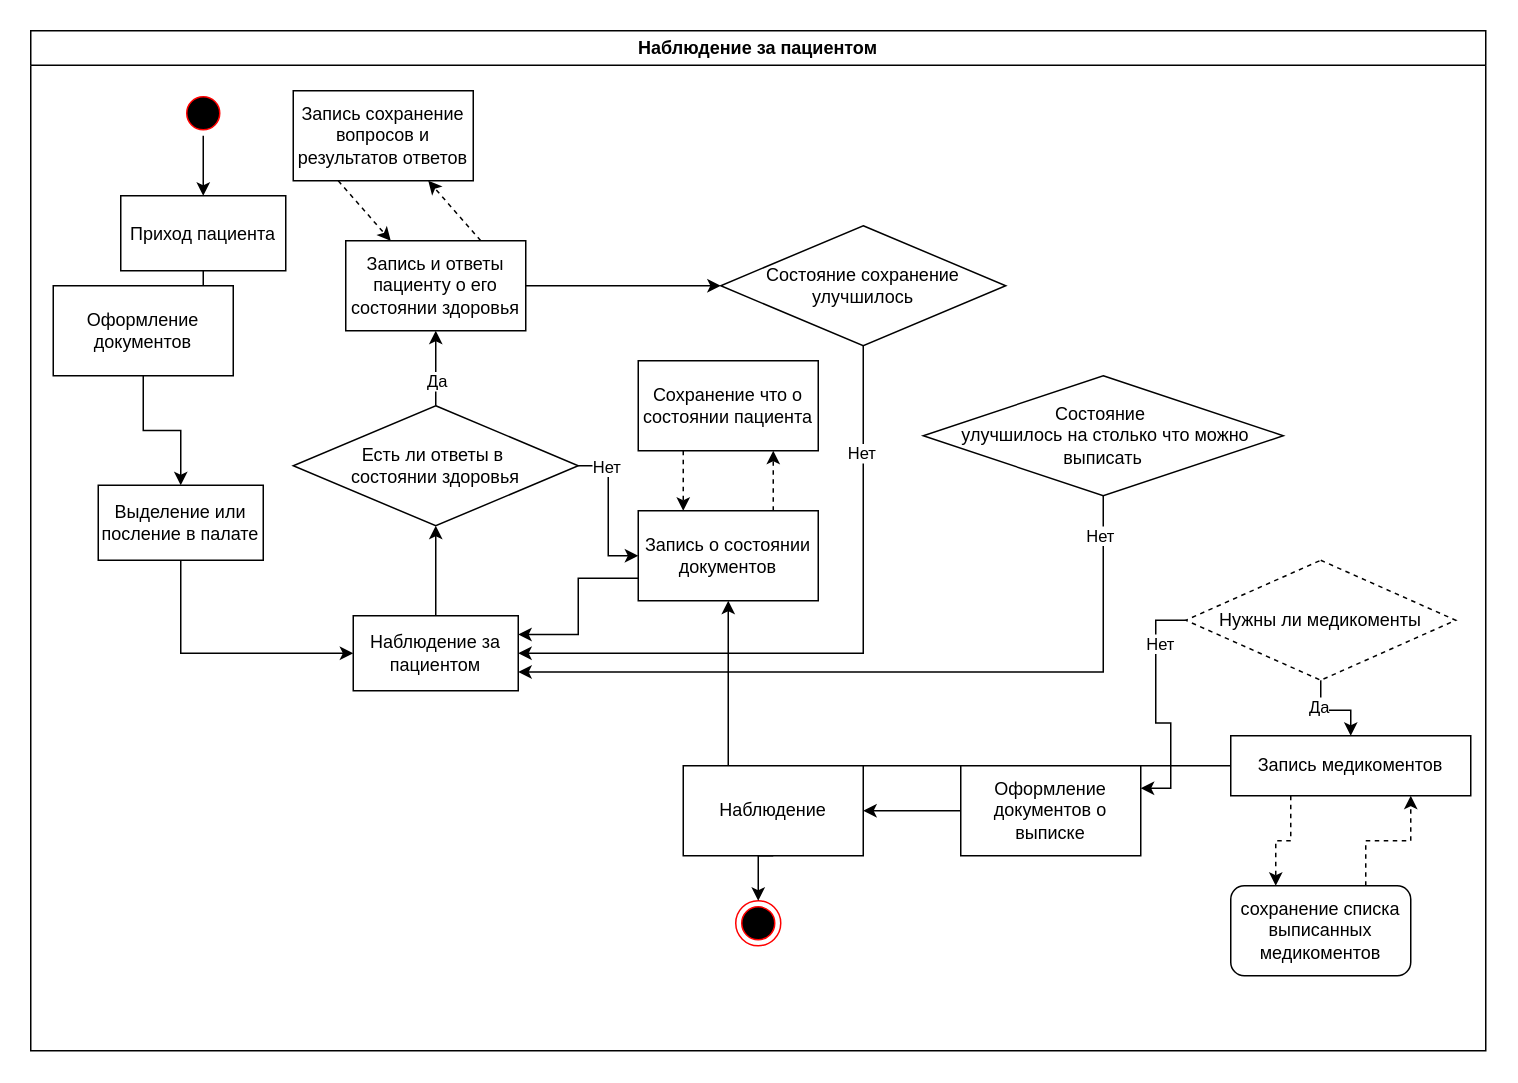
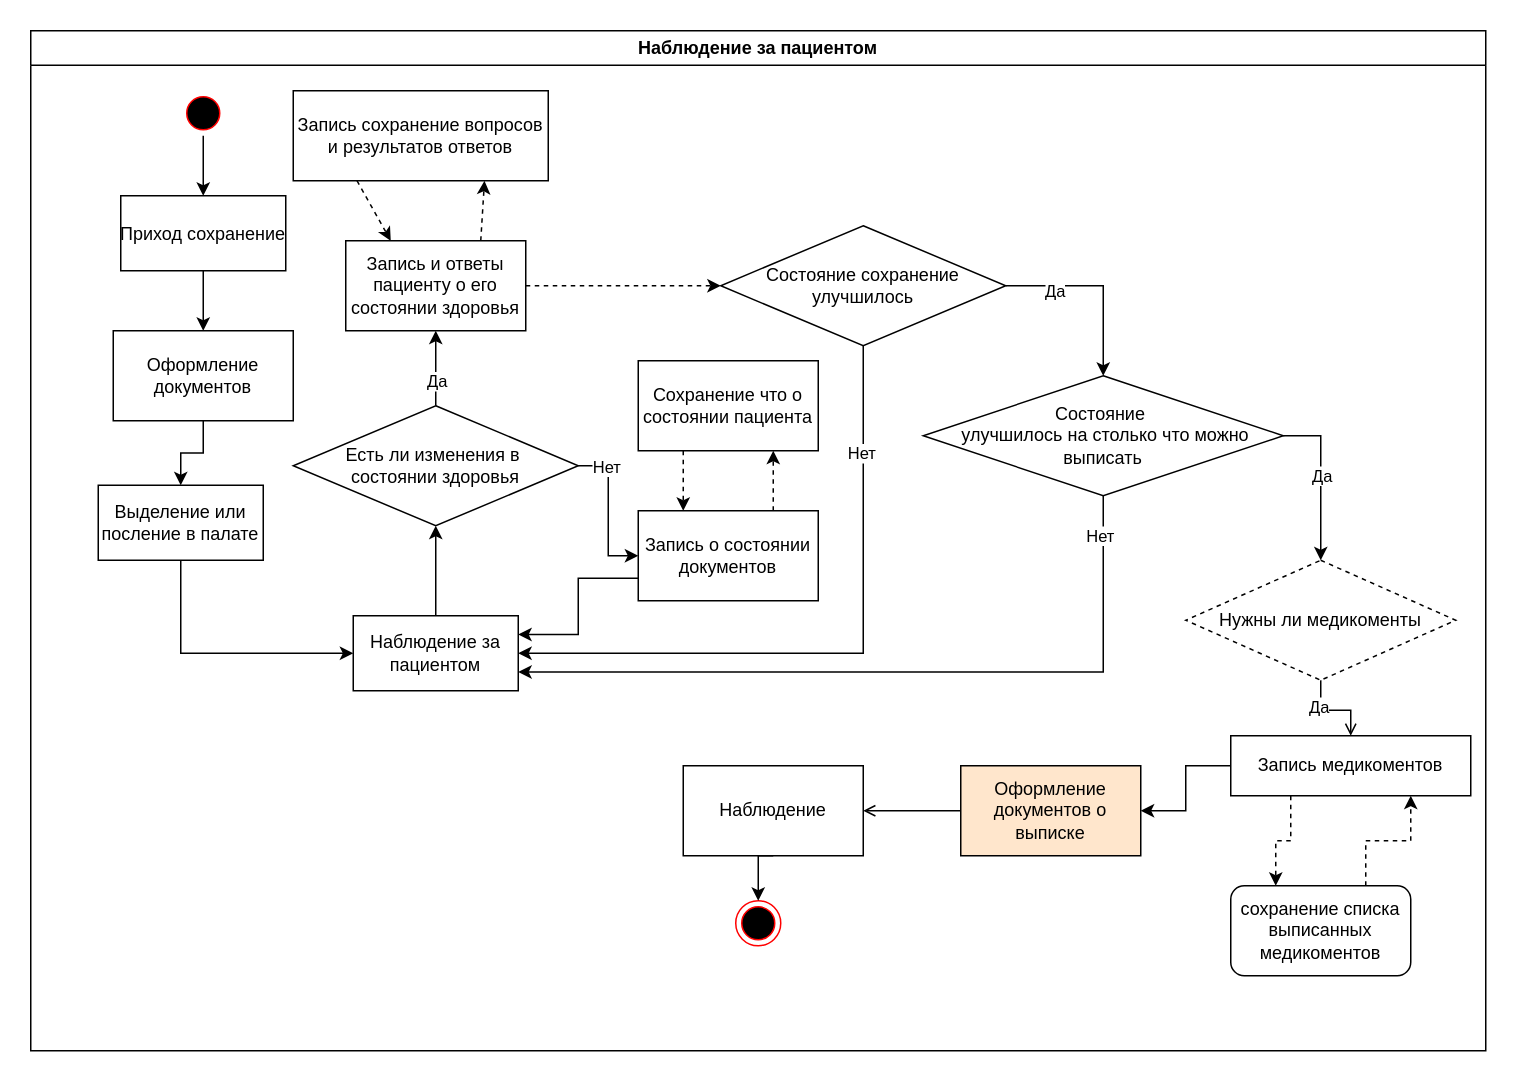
node "Запись сохранение вопросов и результатов ответов": size 180x90 -> 255x90
node "Приход пациента": label "Приход пациента" -> "Приход сохранение"
edge "Запись и ответы пациенту о его состоянии здоровья" -> "Состояние сохранение улучшилось": style solid -> dashed
edge "Состояние сохранение улучшилось" -> "Состояние улучшилось на столько что можно выписать": added, label "Да"
node "Оформление документов": moved (143, 331) -> (203, 376)
node "Есть ли ответы в состоянии здоровья": label "Есть ли ответы в состоянии здоровья" -> "Есть ли изменения в состоянии здоровья"
edge "Состояние улучшилось на столько что можно выписать" -> "Нужны ли медикоменты": added, label "Да"
edge "Запись медикоментов" -> "Запись о состоянии документов": now "Запись медикоментов" -> "Оформление документов о выписке"
edge "Нужны ли медикоменты" -> "Оформление документов о выписке": removed, label "Нет"
edge "Нужны ли медикоменты" -> "Запись медикоментов": arrowhead classic -> open
edge "Оформление документов о выписке" -> "Наблюдение": arrowhead classic -> open
node "Оформление документов о выписке": fillcolor #ffffff -> #ffe6cc
